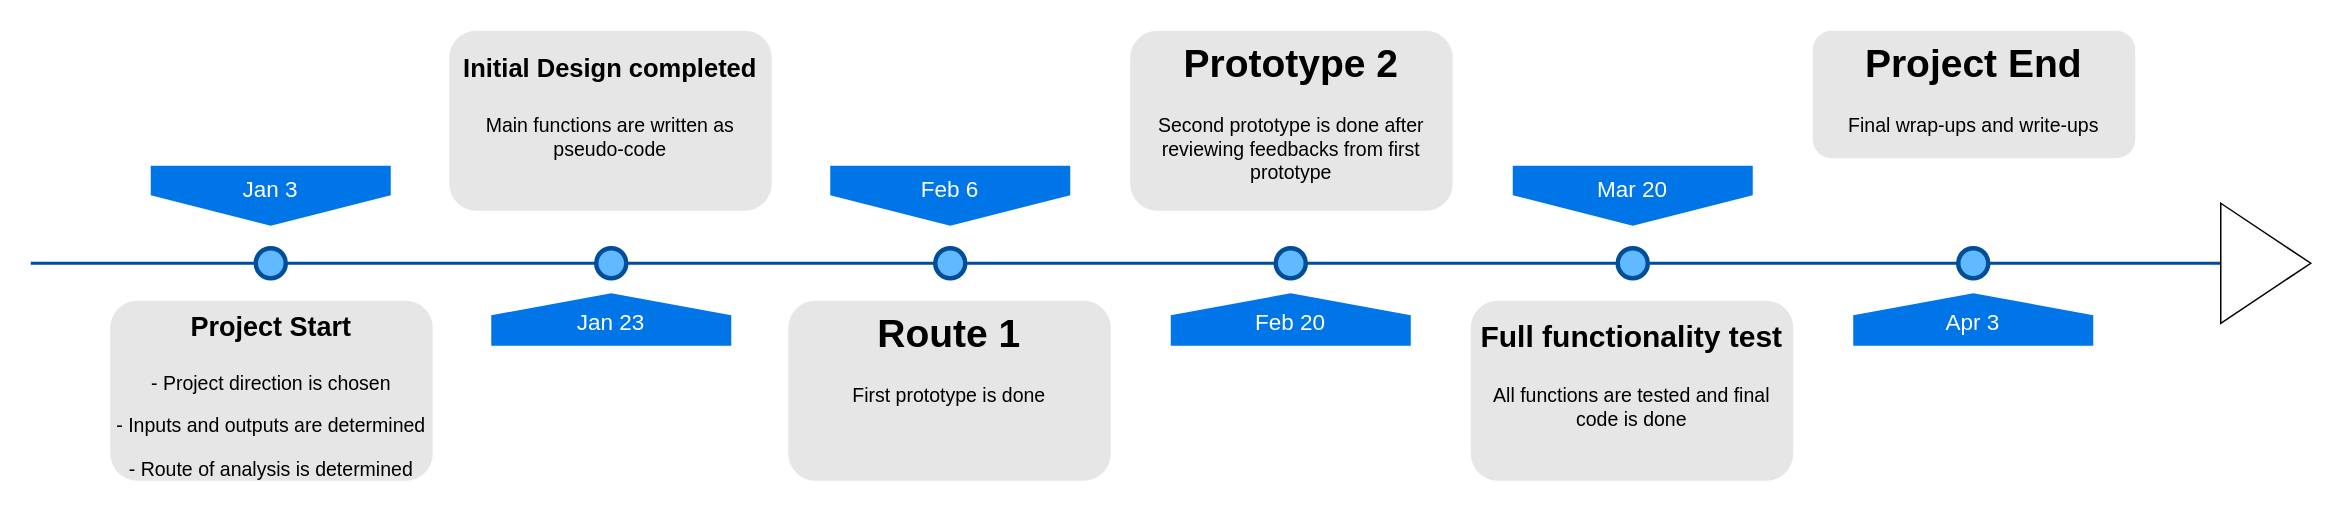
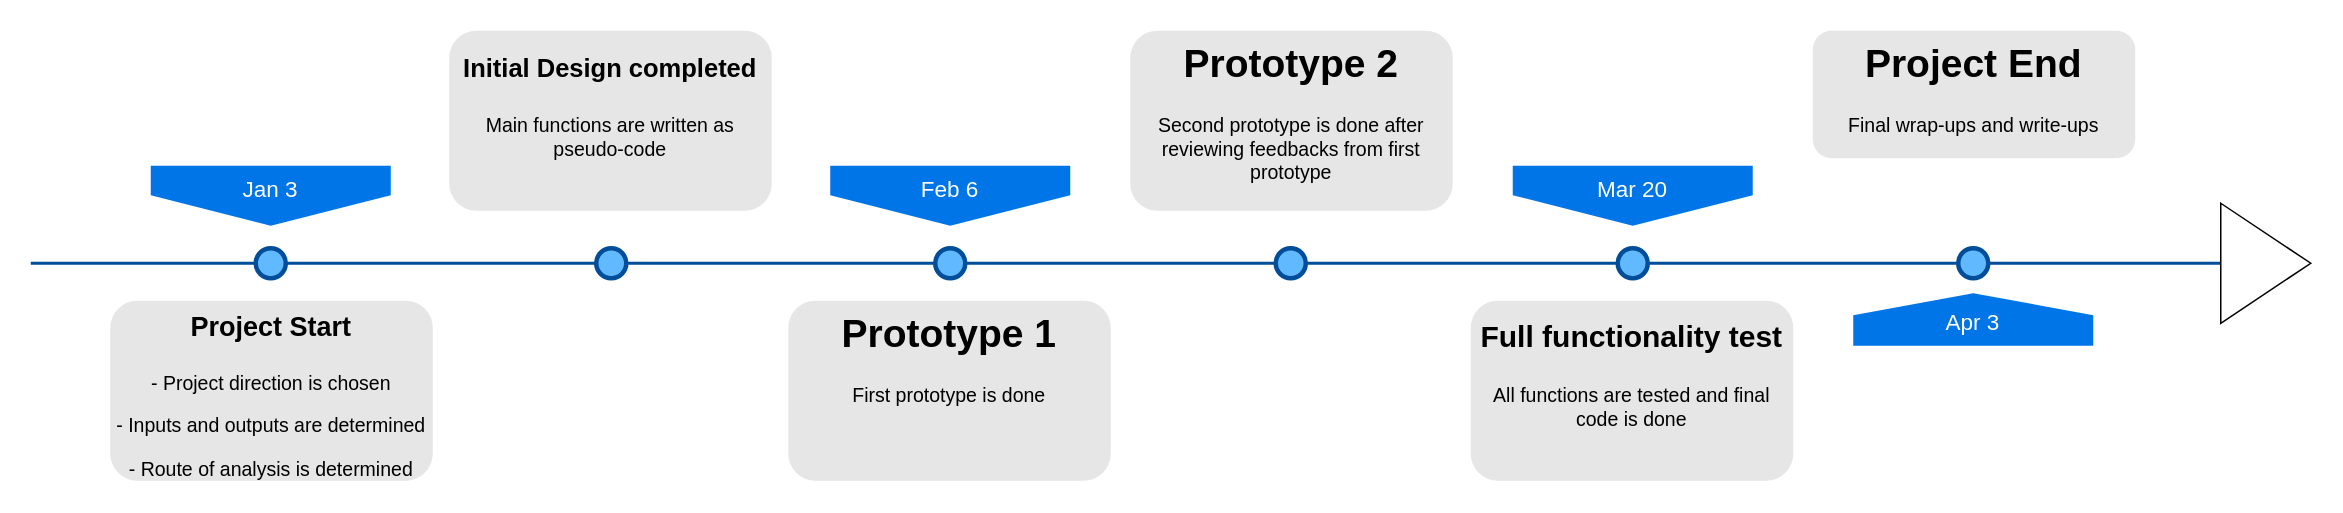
node "Route 1 First prototype is done": label "Route 1 First prototype is done" -> "Prototype 1 First prototype is done"
node "Jan 23": removed
node "Feb 20": removed
